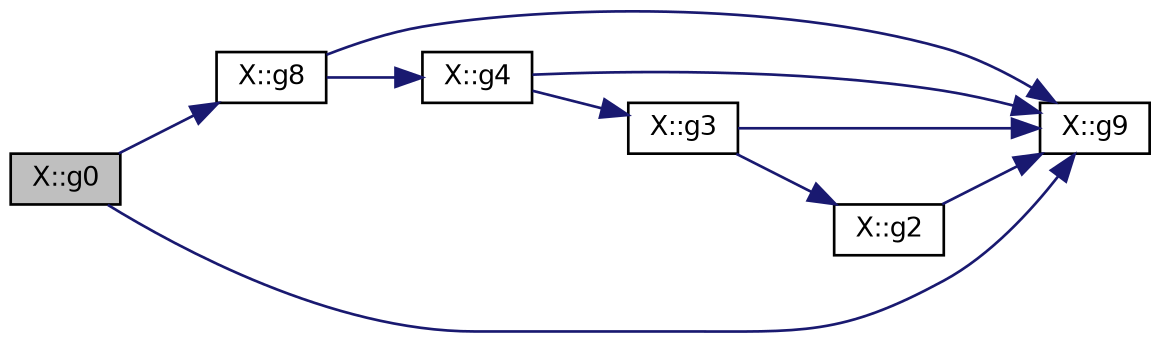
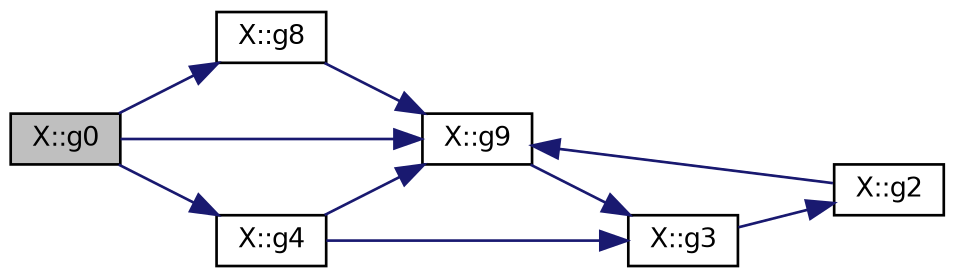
edge "X::g8" -> "X::g4": now "X::g0" -> "X::g4"
edge "X::g3" -> "X::g9": reversed
